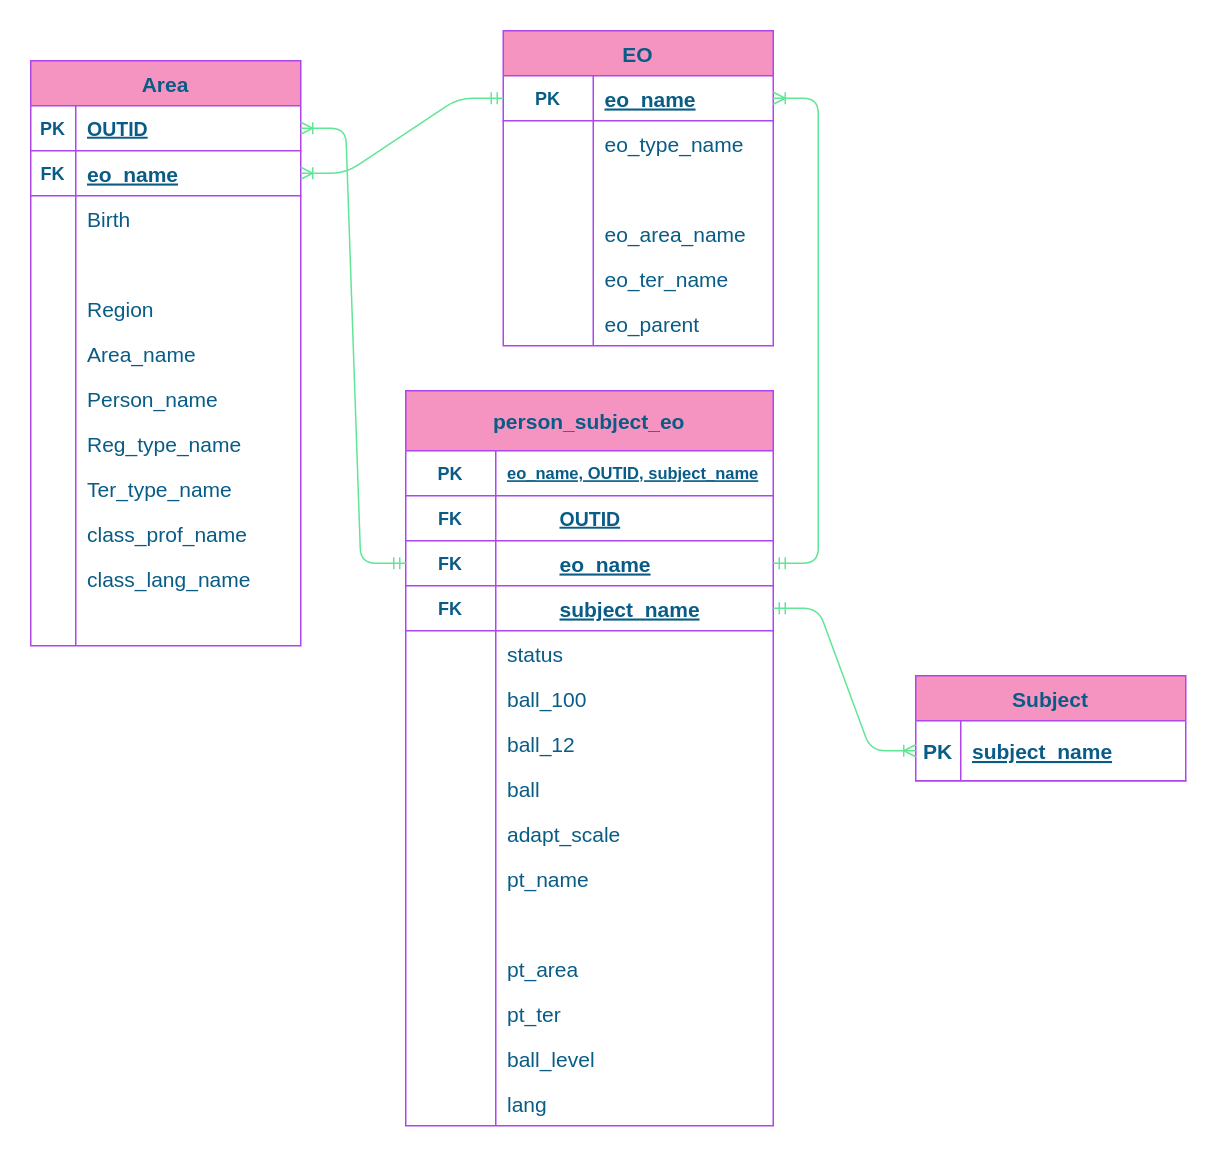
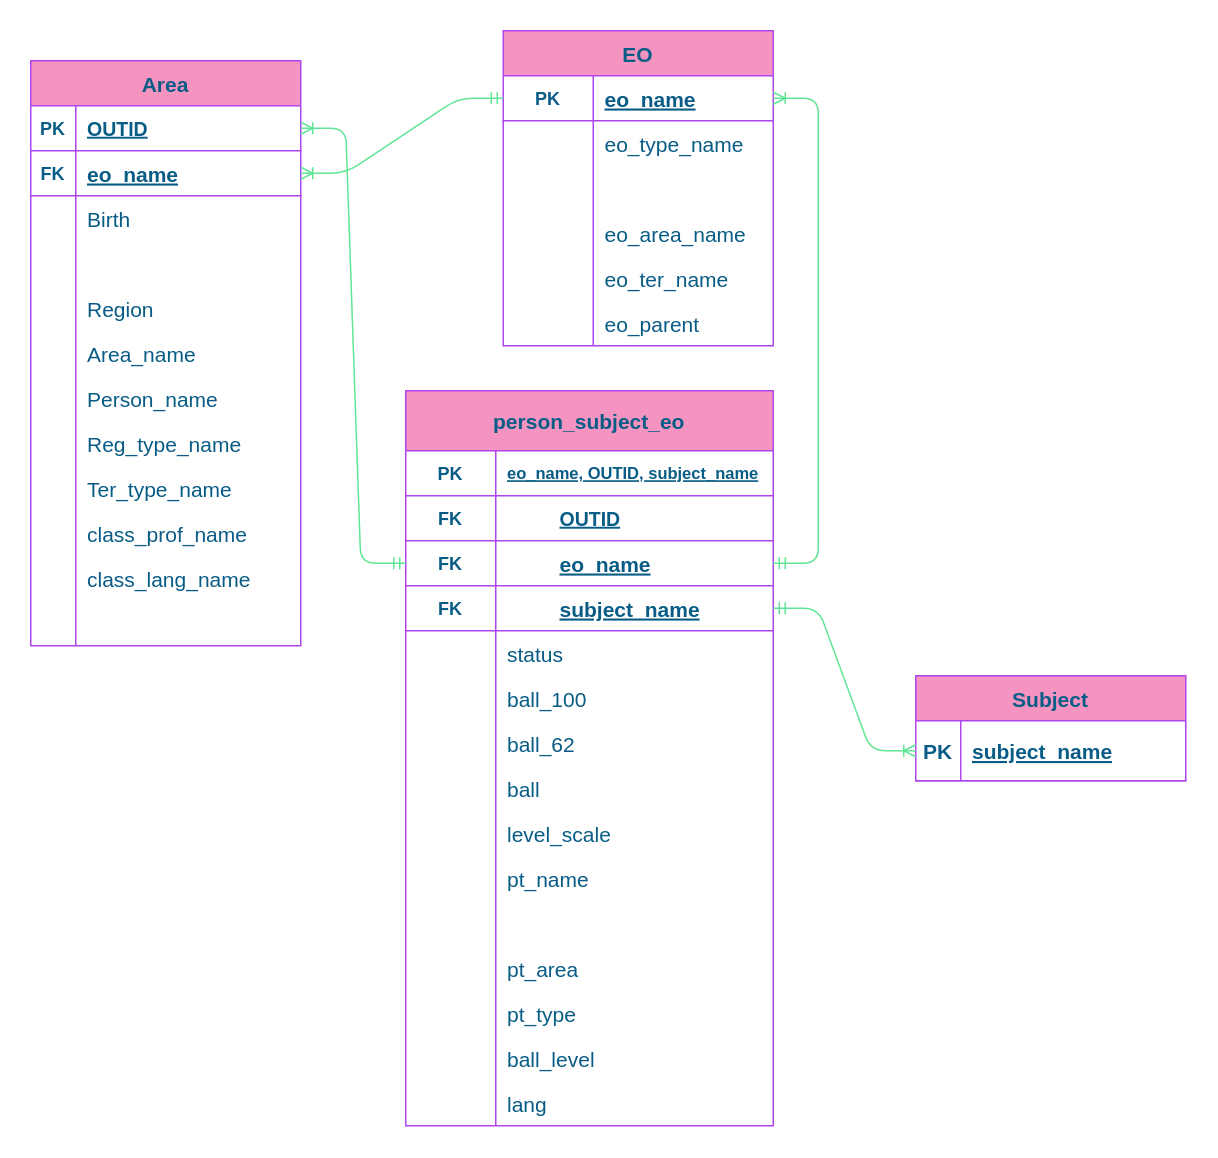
node "ball_12": label "ball_12" -> "ball_62"
node "adapt_scale": label "adapt_scale" -> "level_scale"
node "pt_ter": label "pt_ter" -> "pt_type"
